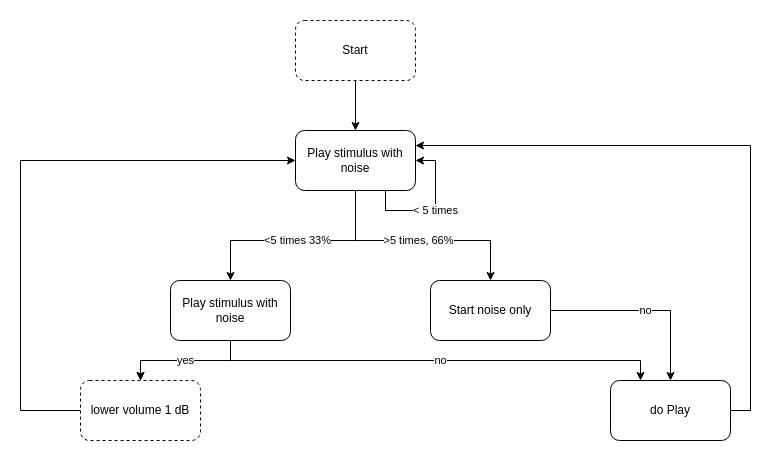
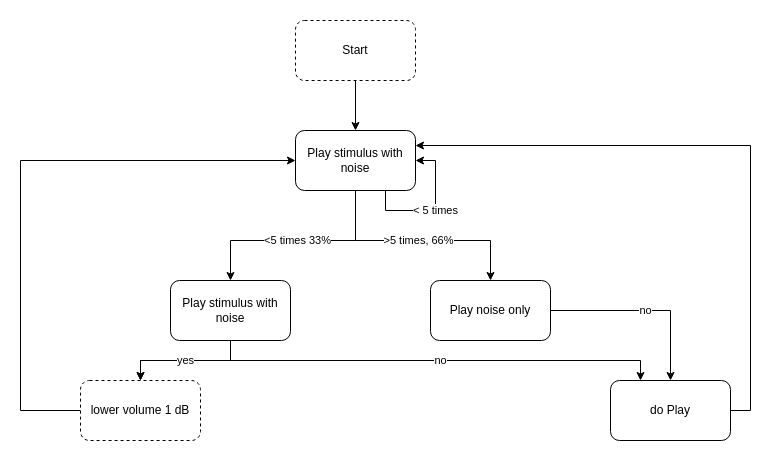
node "Start noise only": label "Start noise only" -> "Play noise only"
